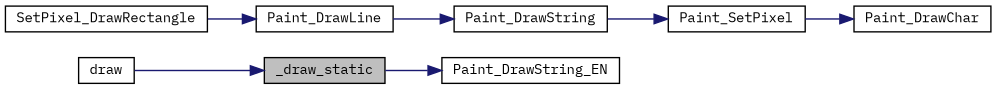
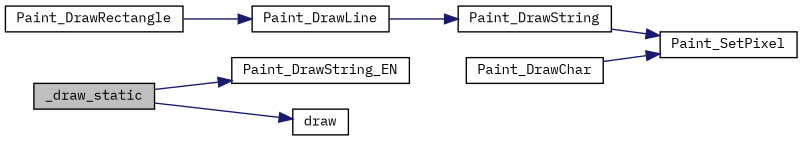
node "SetPixel_DrawRectangle": label "SetPixel_DrawRectangle" -> "Paint_DrawRectangle"
edge "Paint_SetPixel" -> "Paint_DrawChar": reversed
edge "draw" -> "_draw_static": reversed
